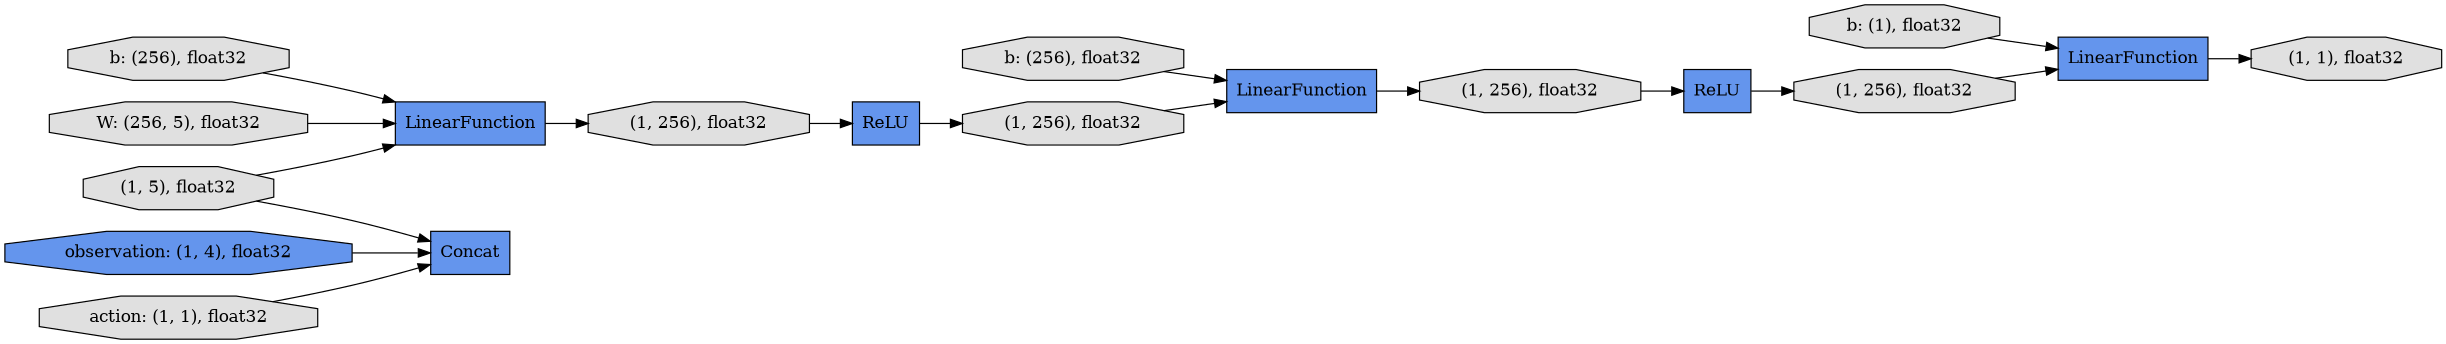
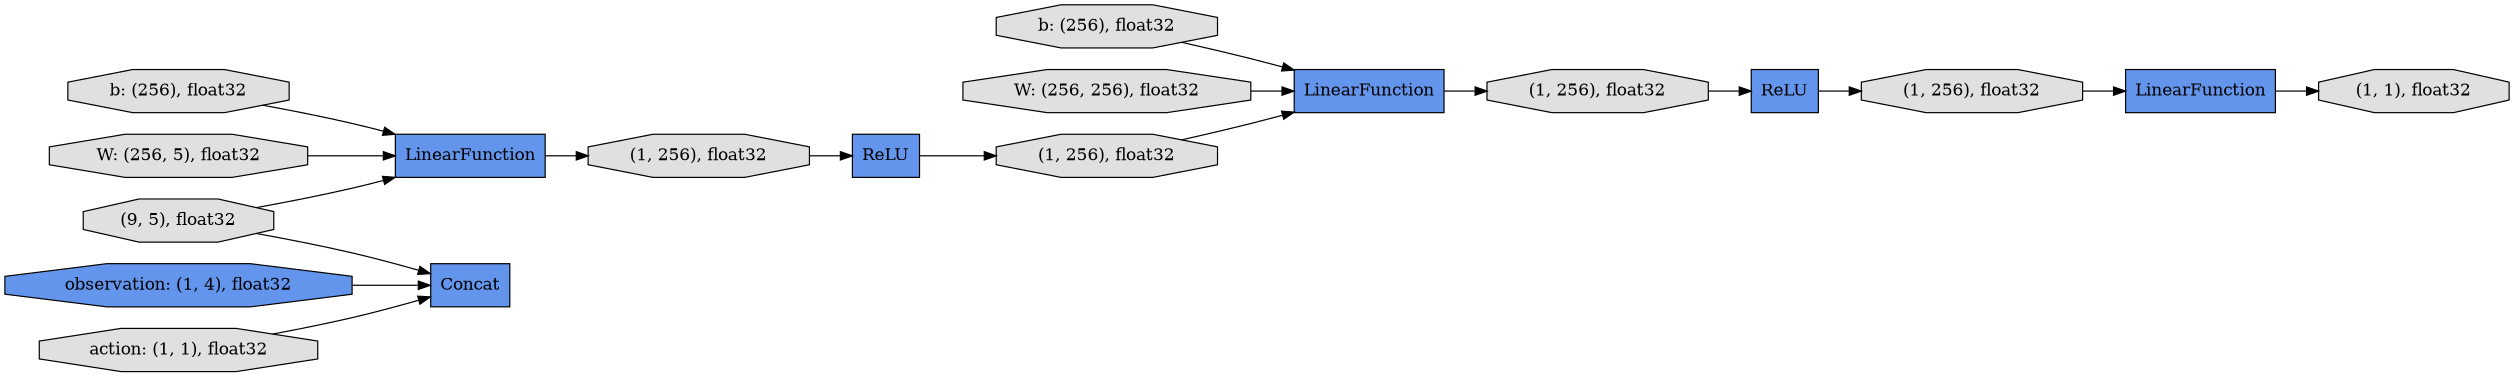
node "b: (1), float32": removed
node "W: (256, 256), float32": added
node "(1, 5), float32": label "(1, 5), float32" -> "(9, 5), float32"
